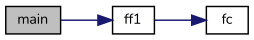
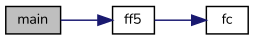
node "ff1": label "ff1" -> "ff5"
